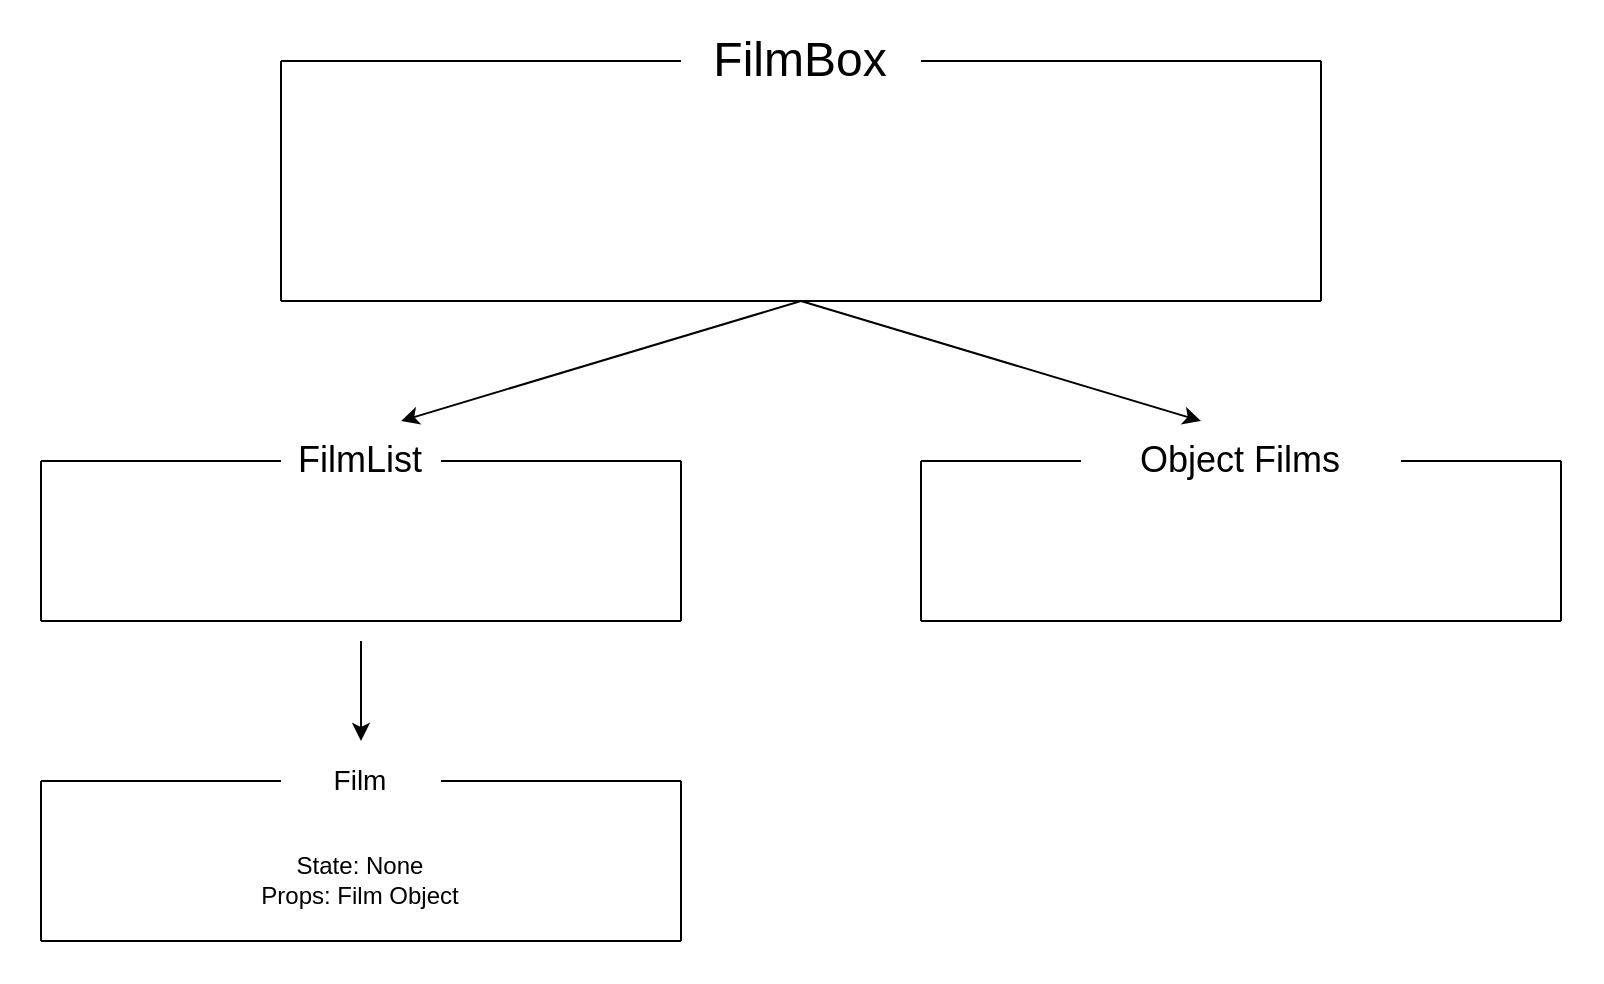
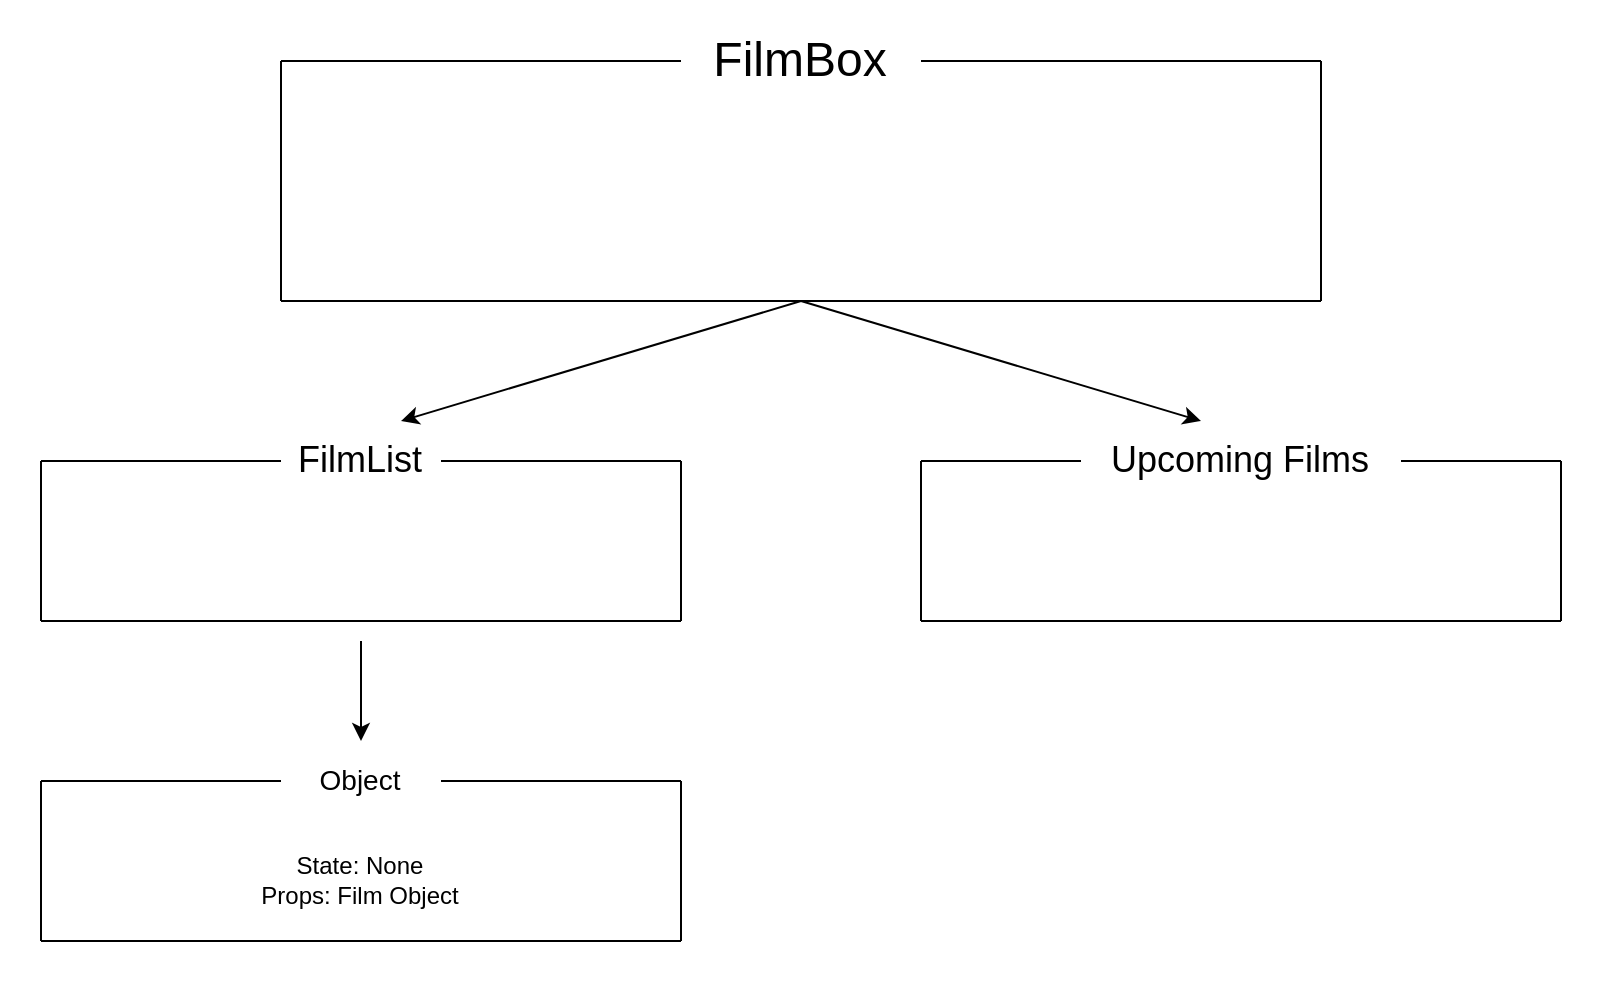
node "Object Films": label "Object Films" -> "Upcoming Films"
node "Film": label "Film" -> "Object"
